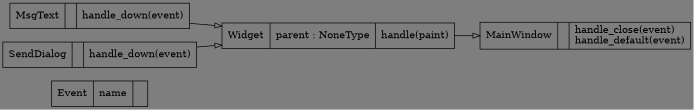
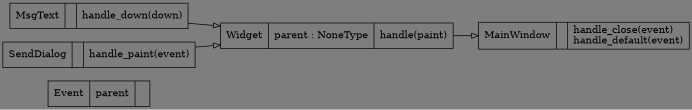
node "MsgText": text "handle_down(event)" -> "handle_down(down)"
node "SendDialog": text "handle_down(event)" -> "handle_paint(event)"
node "Event": text "name" -> "parent"
